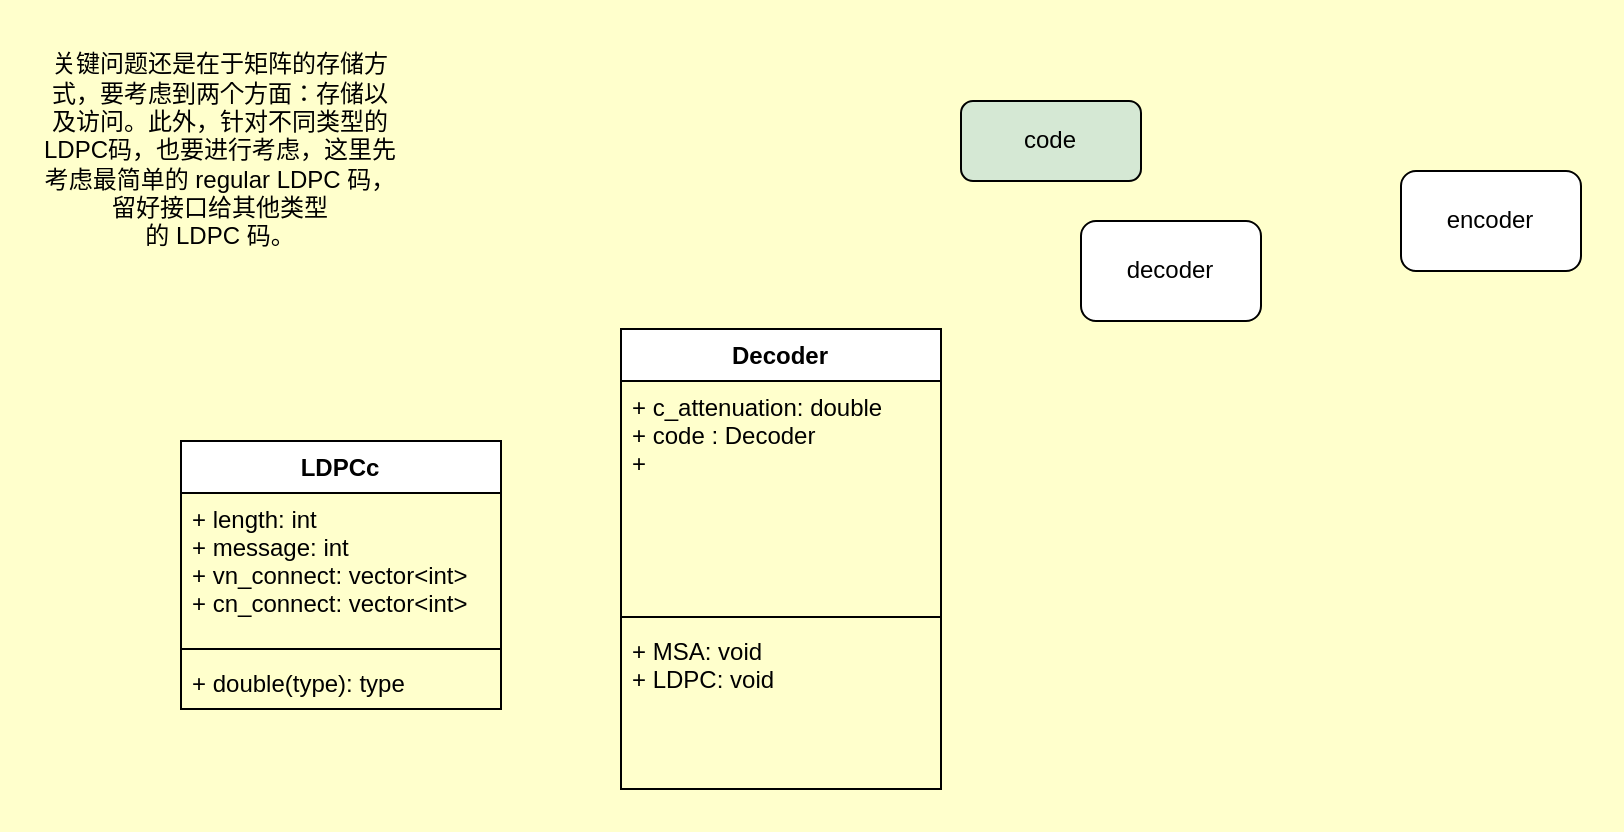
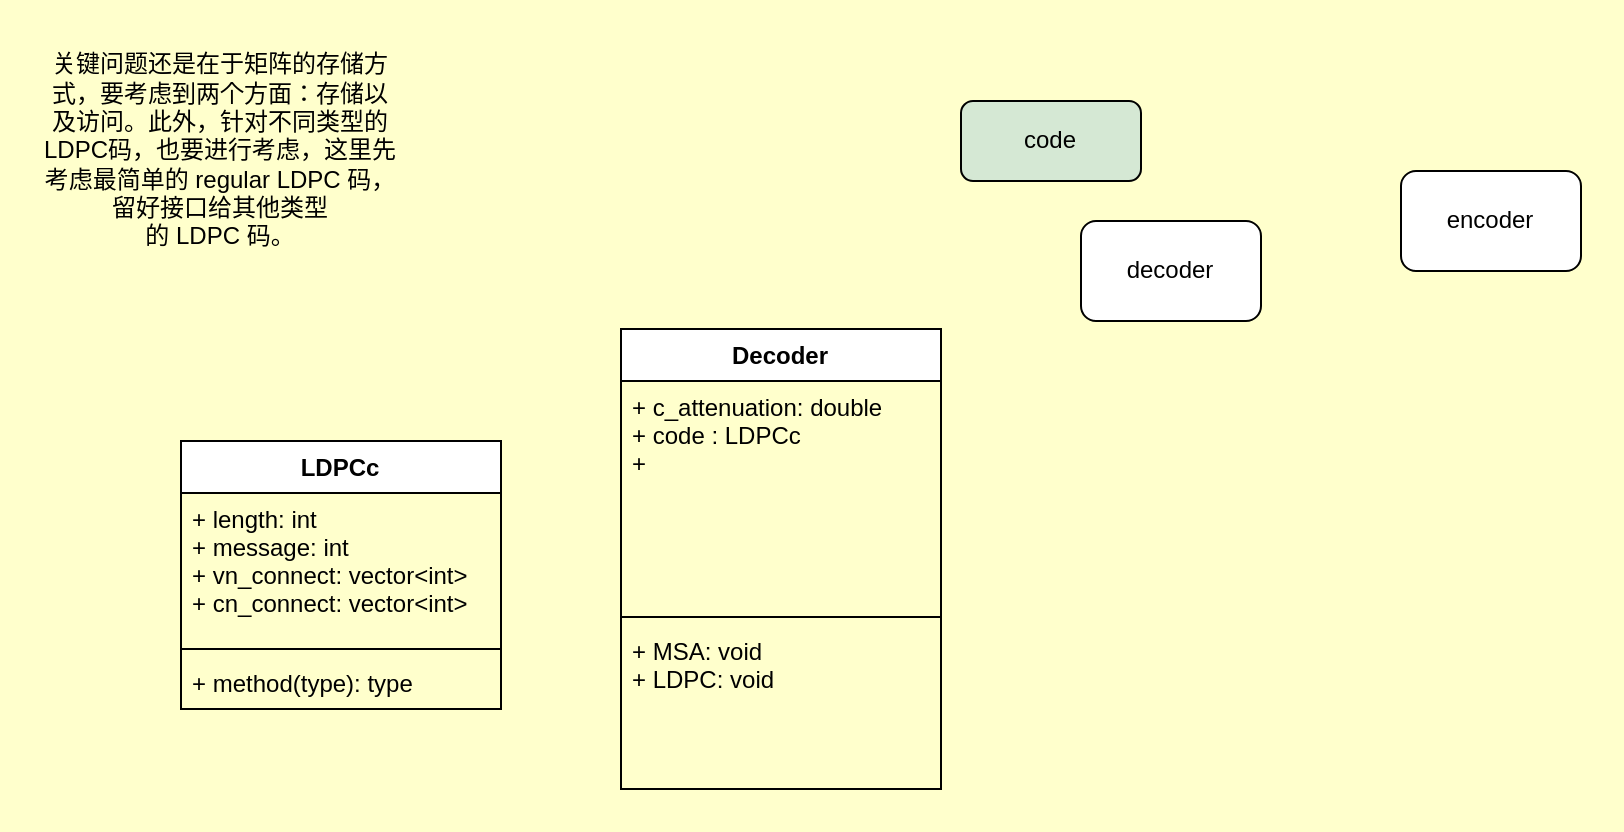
node "+ c_attenuation: double + code : Decoder +": label "+ c_attenuation: double + code : Decoder +" -> "+ c_attenuation: double + code : LDPCc +"
node "+ double(type): type": label "+ double(type): type" -> "+ method(type): type"
